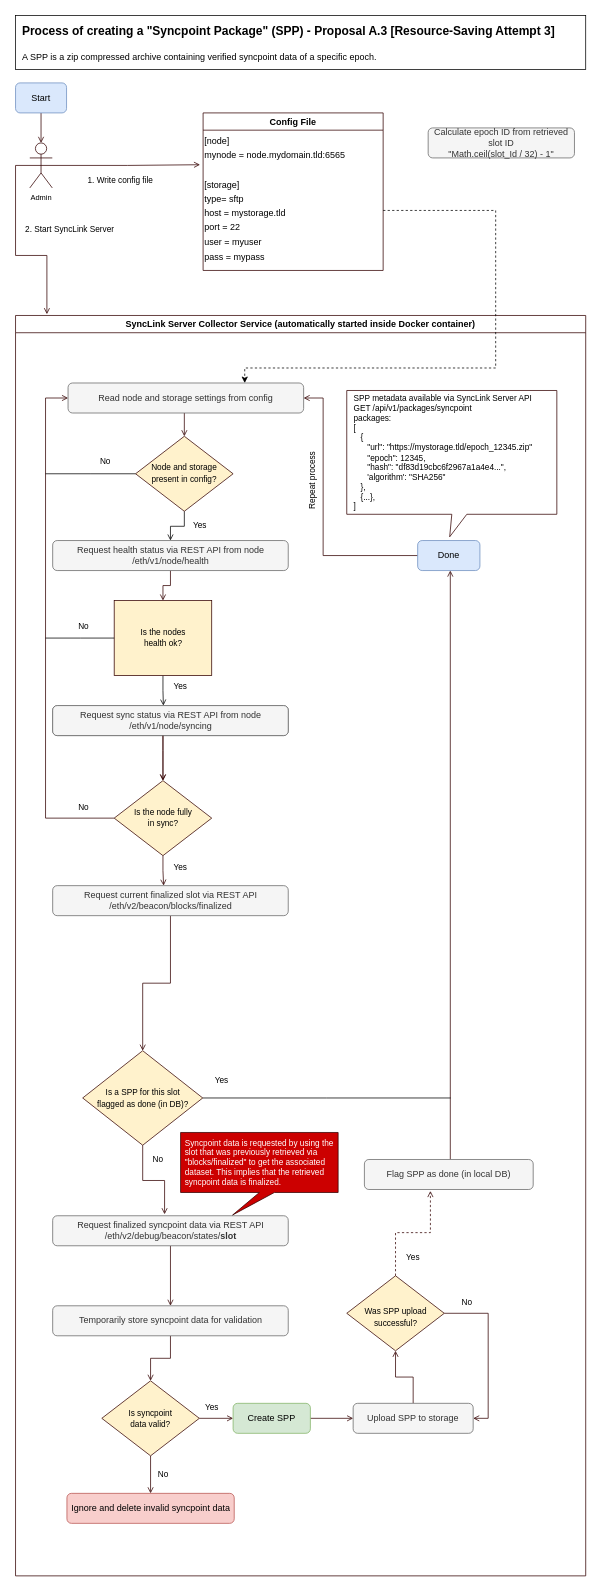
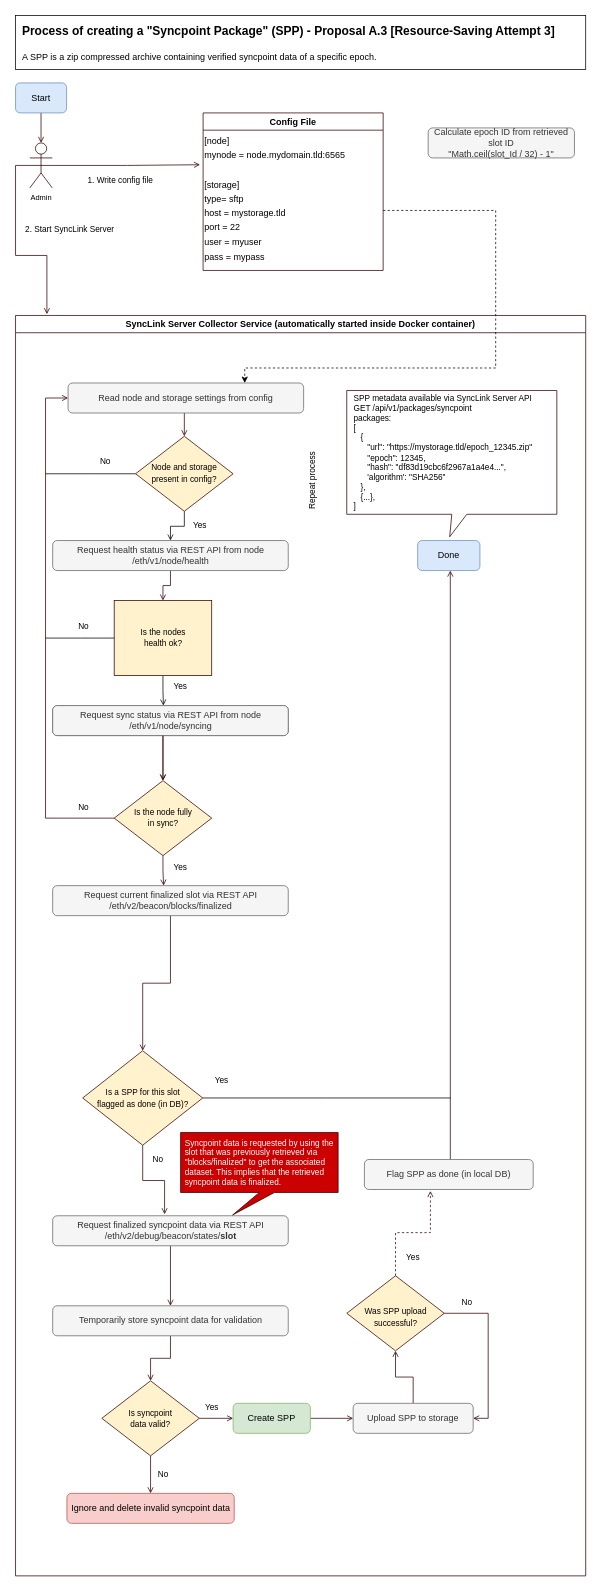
edge "Done" -> "Read node and storage settings from config": removed
